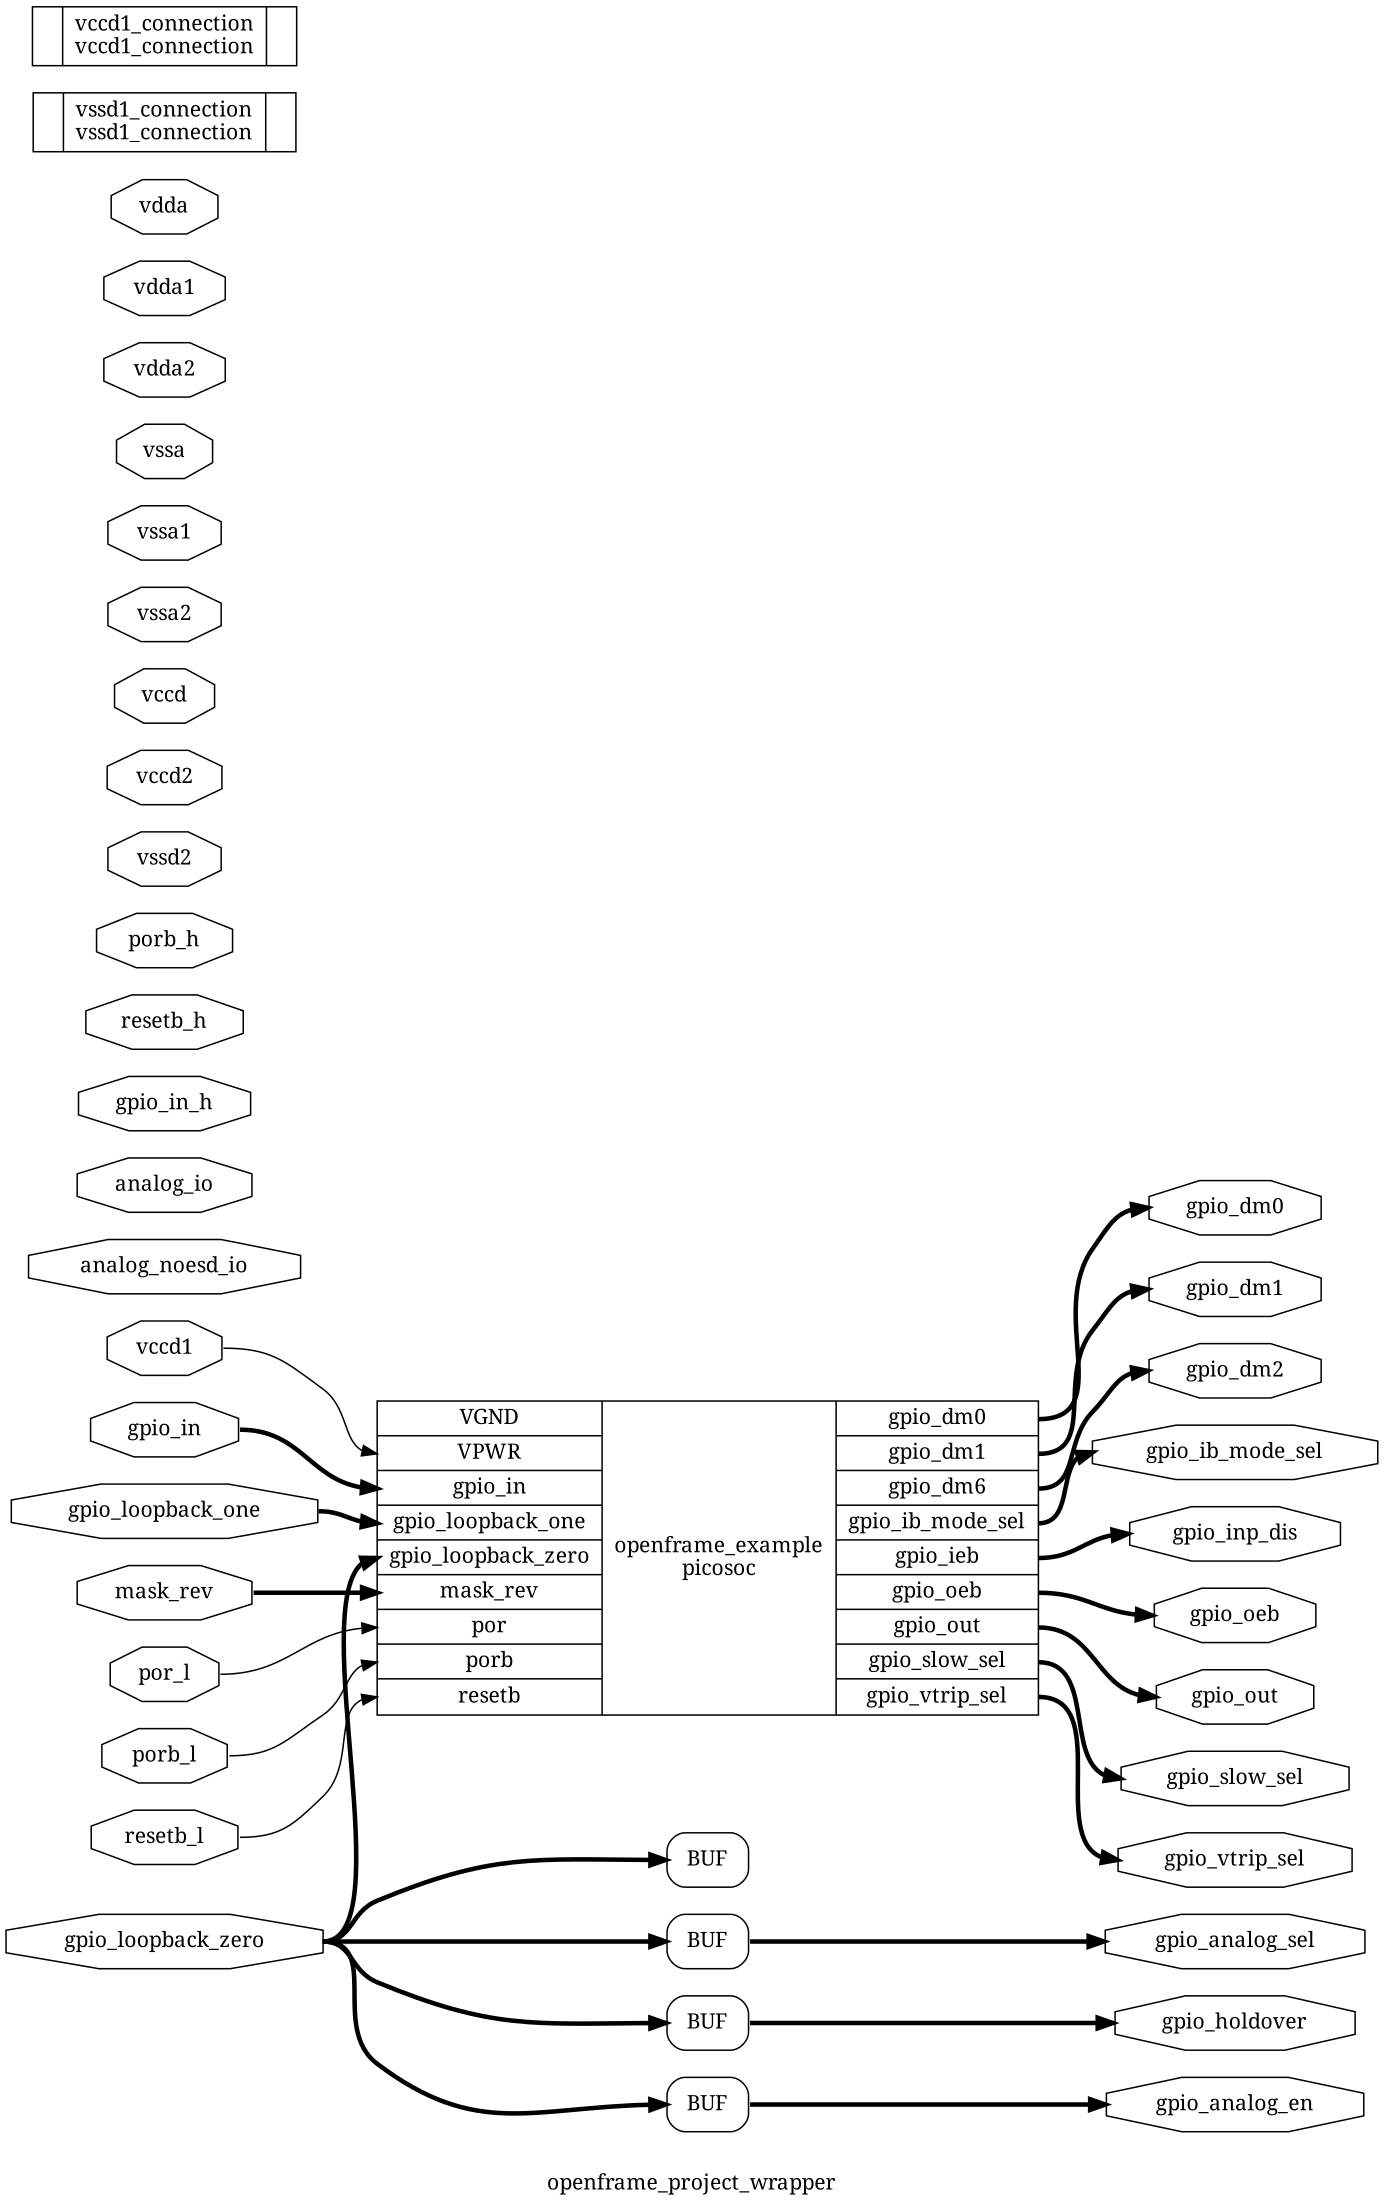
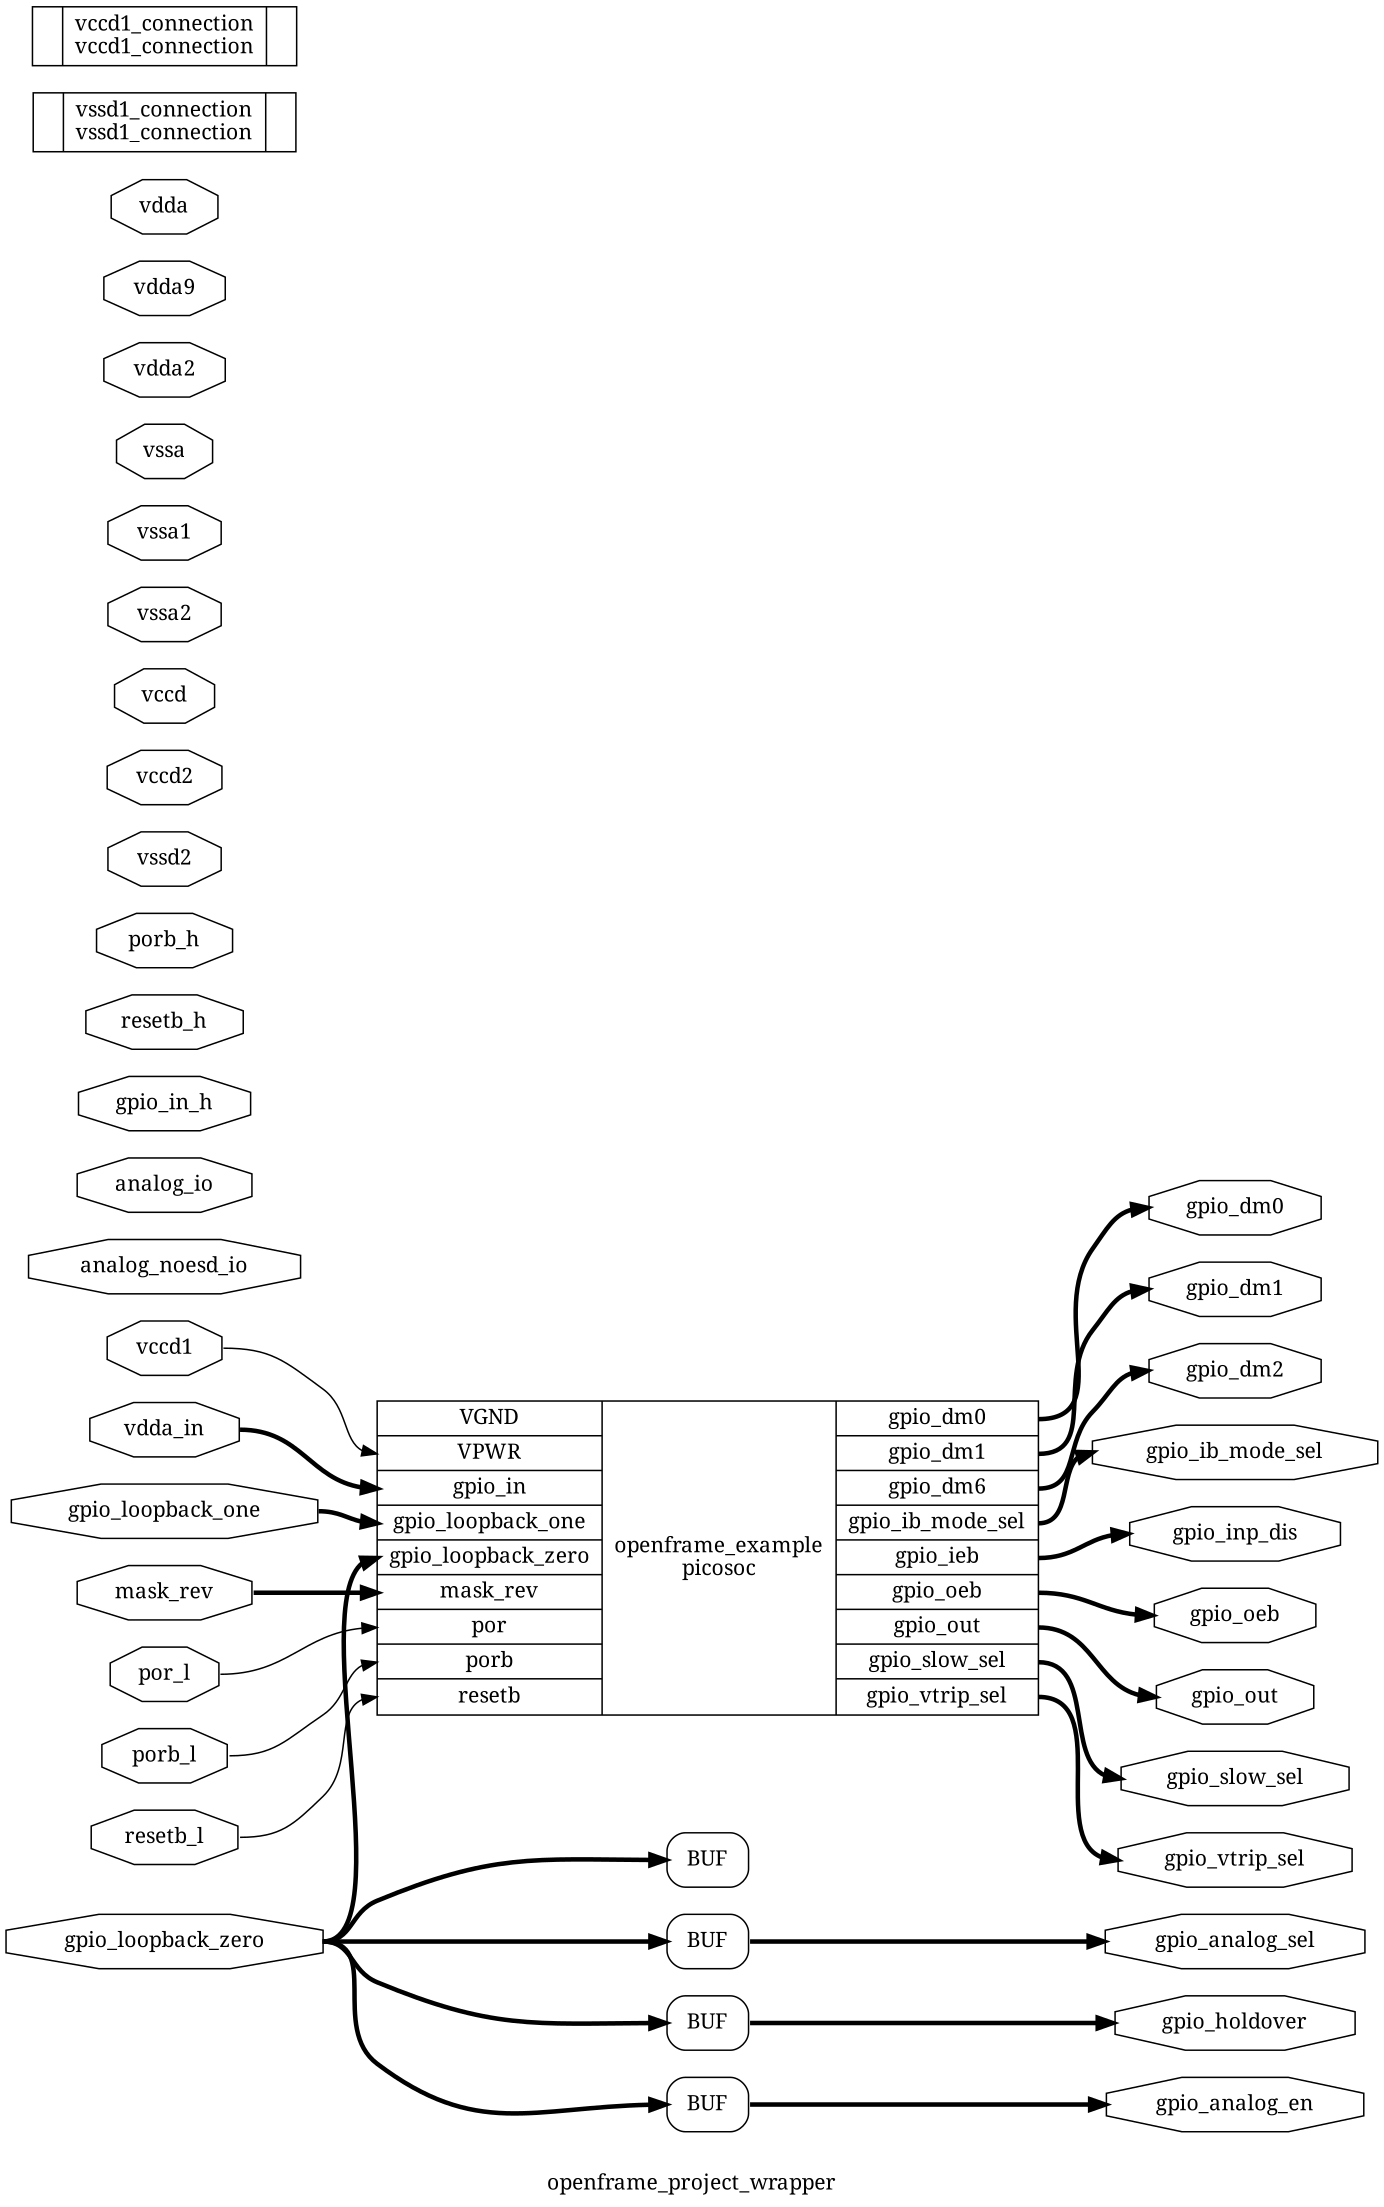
node "vdda1": label "vdda1" -> "vdda9"
node "gpio_in": label "gpio_in" -> "vdda_in"
